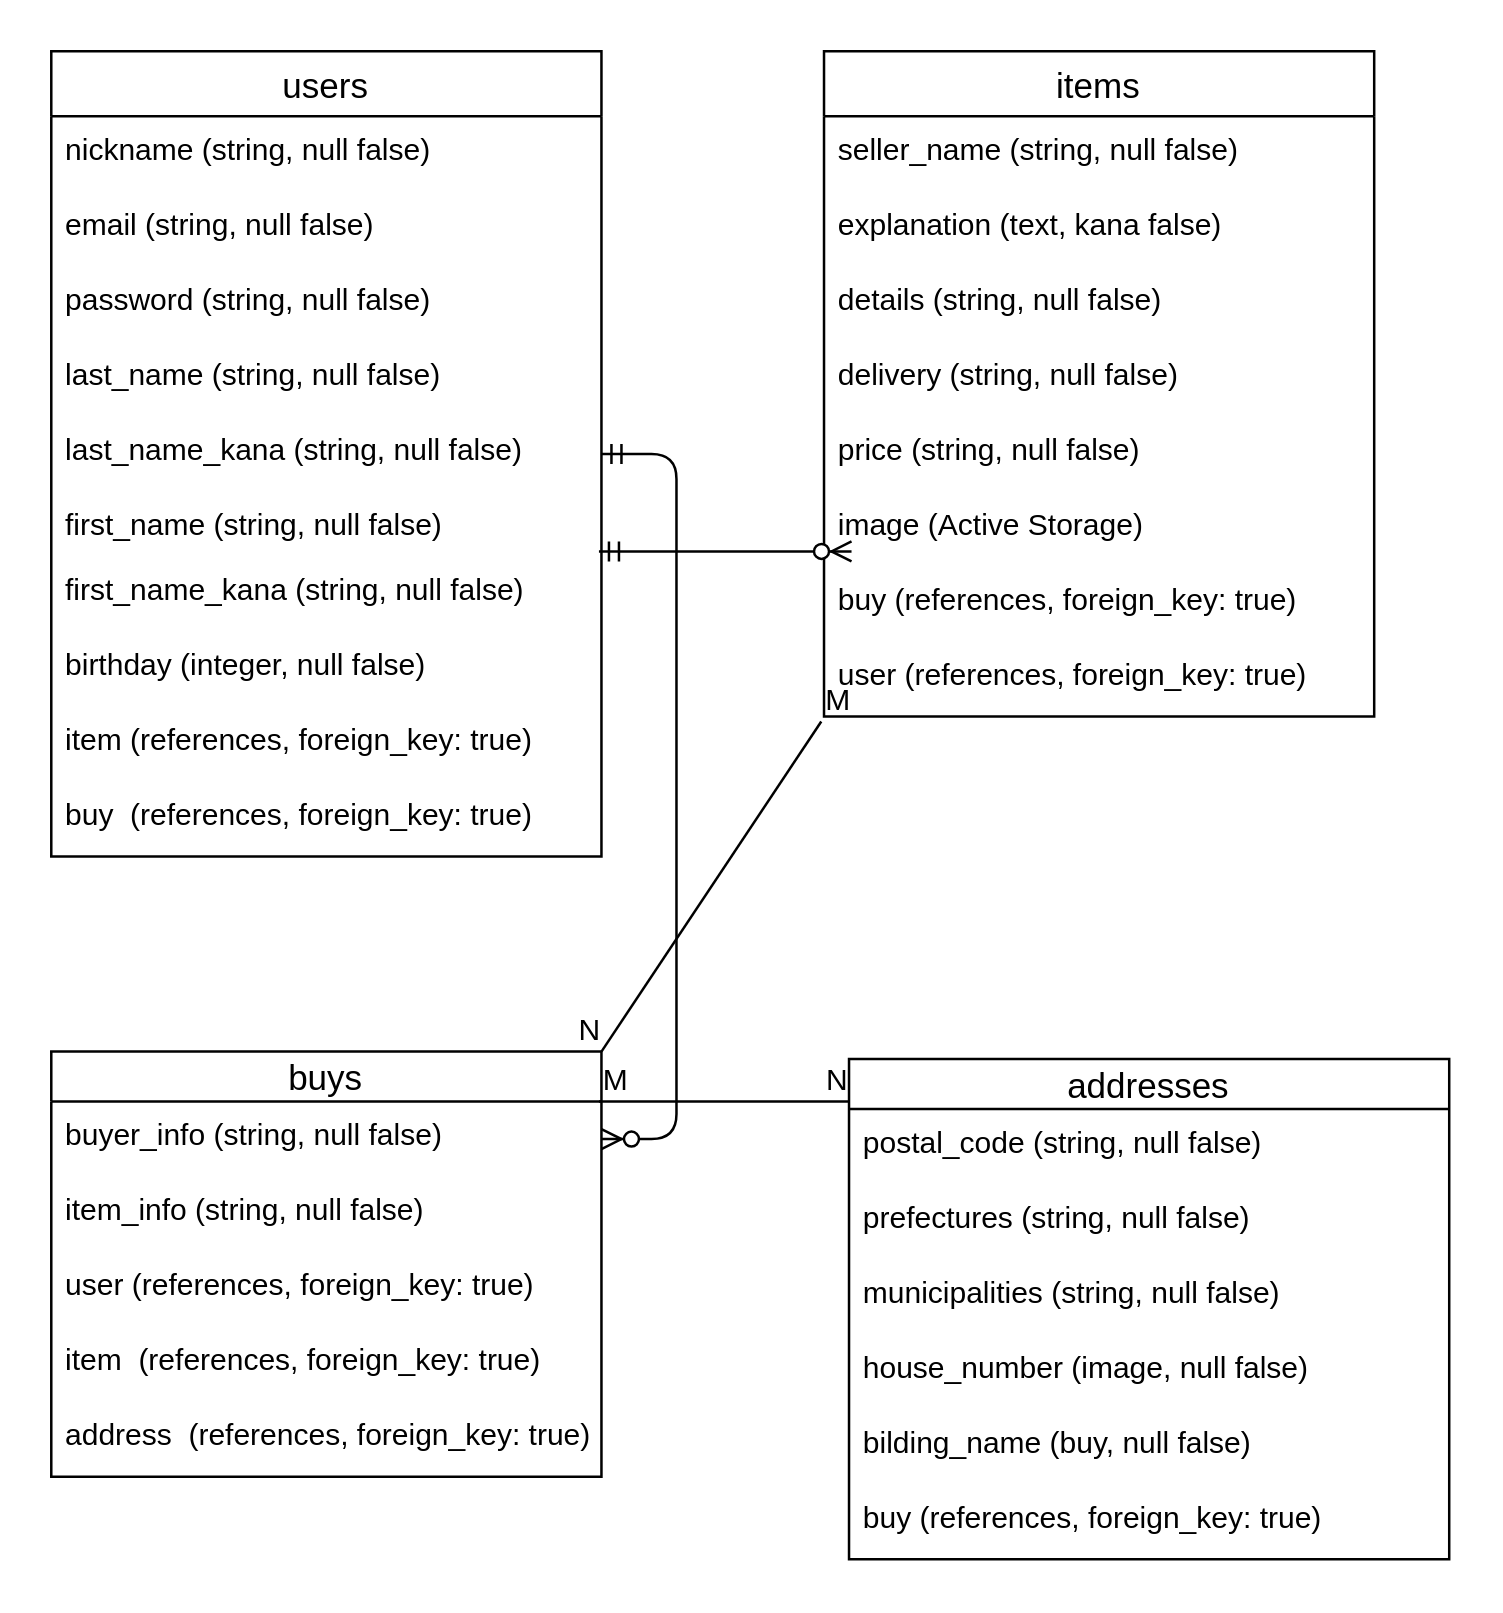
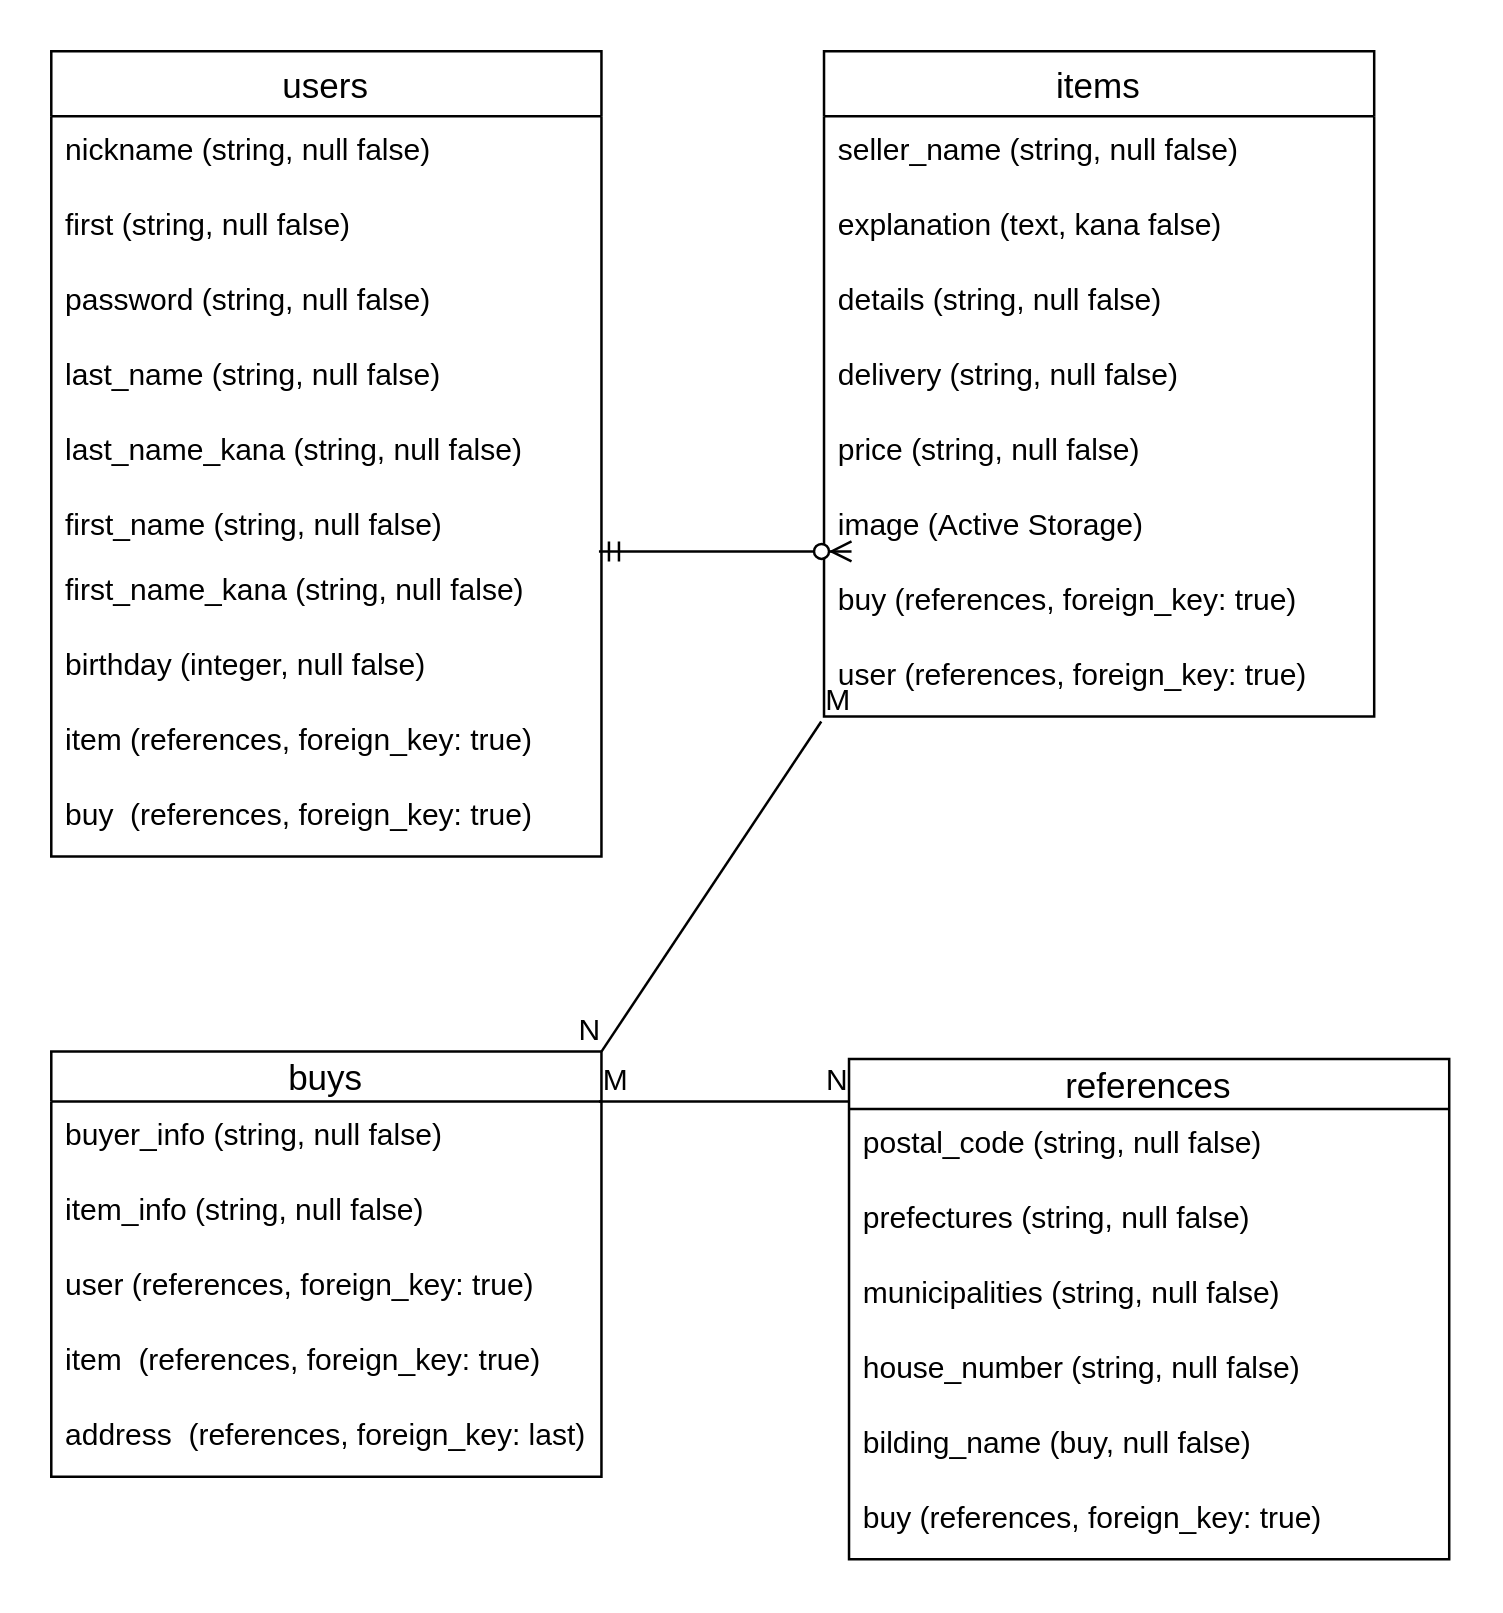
node "email (string, null false)": label "email (string, null false)" -> "first (string, null false)"
edge "last_name_kana (string, null false)" -- "buyer_info (string, null false)": removed
node "addresses": label "addresses" -> "references"
node "house_number (image, null false)": label "house_number (image, null false)" -> "house_number (string, null false)"
node "address (references, foreign_key: true)": label "address (references, foreign_key: true)" -> "address (references, foreign_key: last)"
